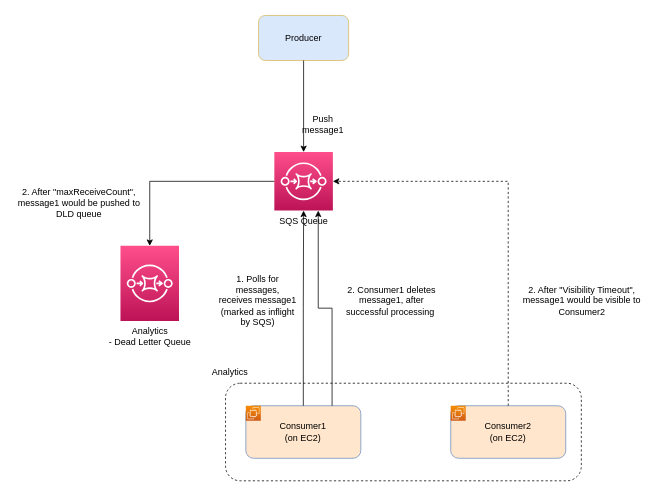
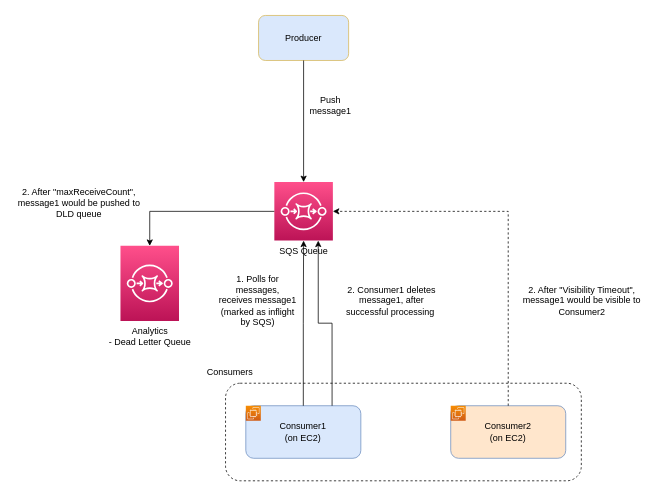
node "Push message1": moved (323, 124) -> (330, 105)
node "SQS Queue": moved (303, 181) -> (303, 211)
node "Analytics": label "Analytics" -> "Consumers"
node "Consumer1 (on EC2)": fillcolor #ffe6cc -> #dae8fc
